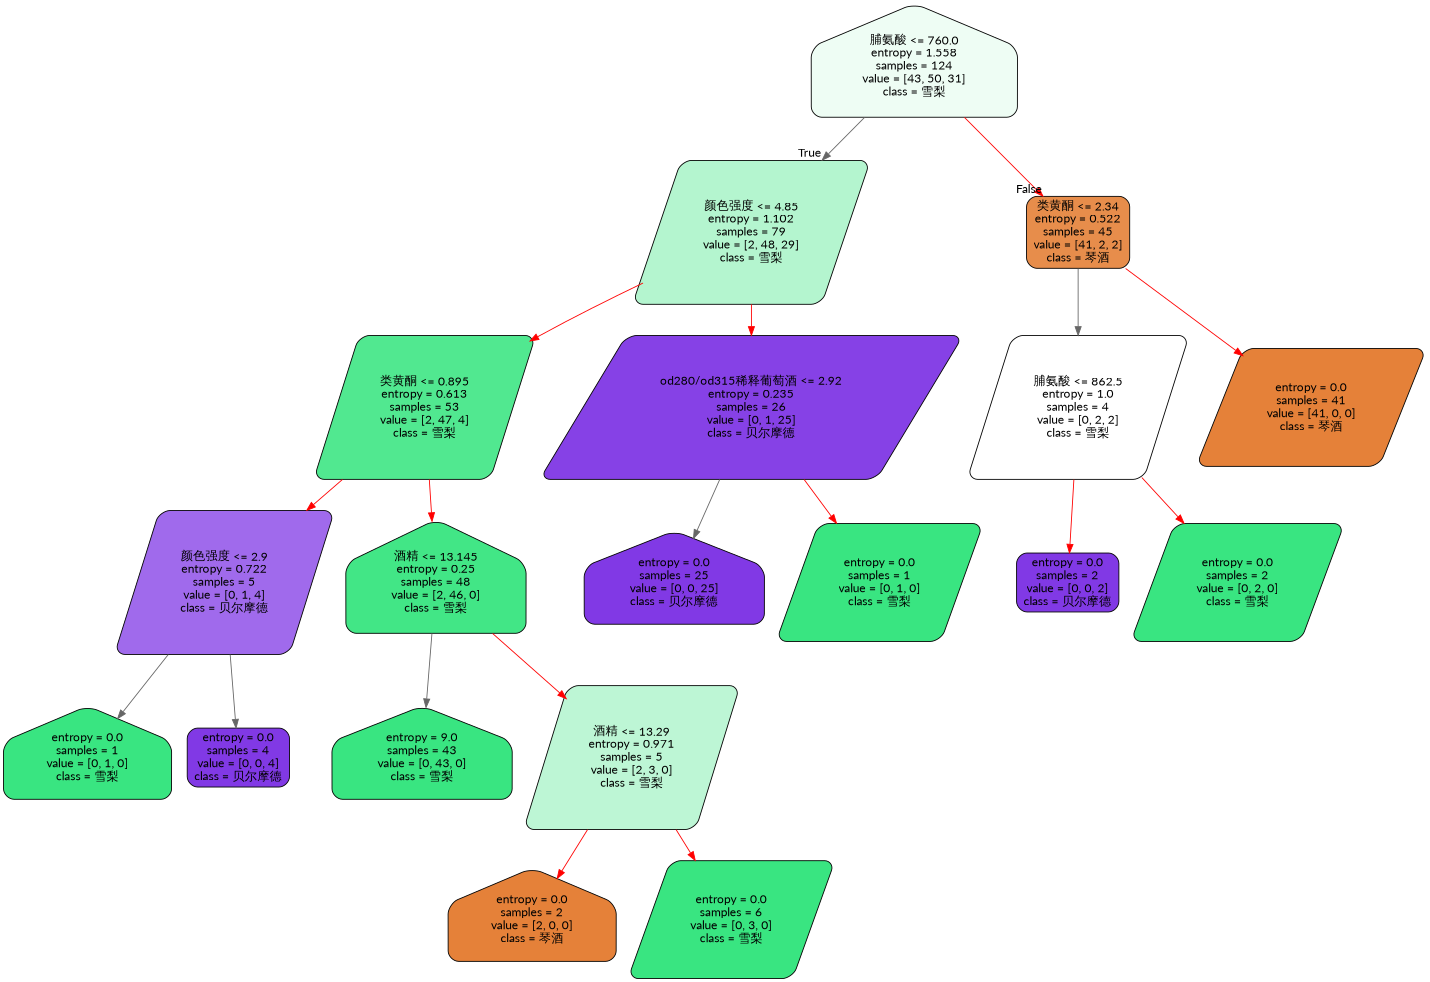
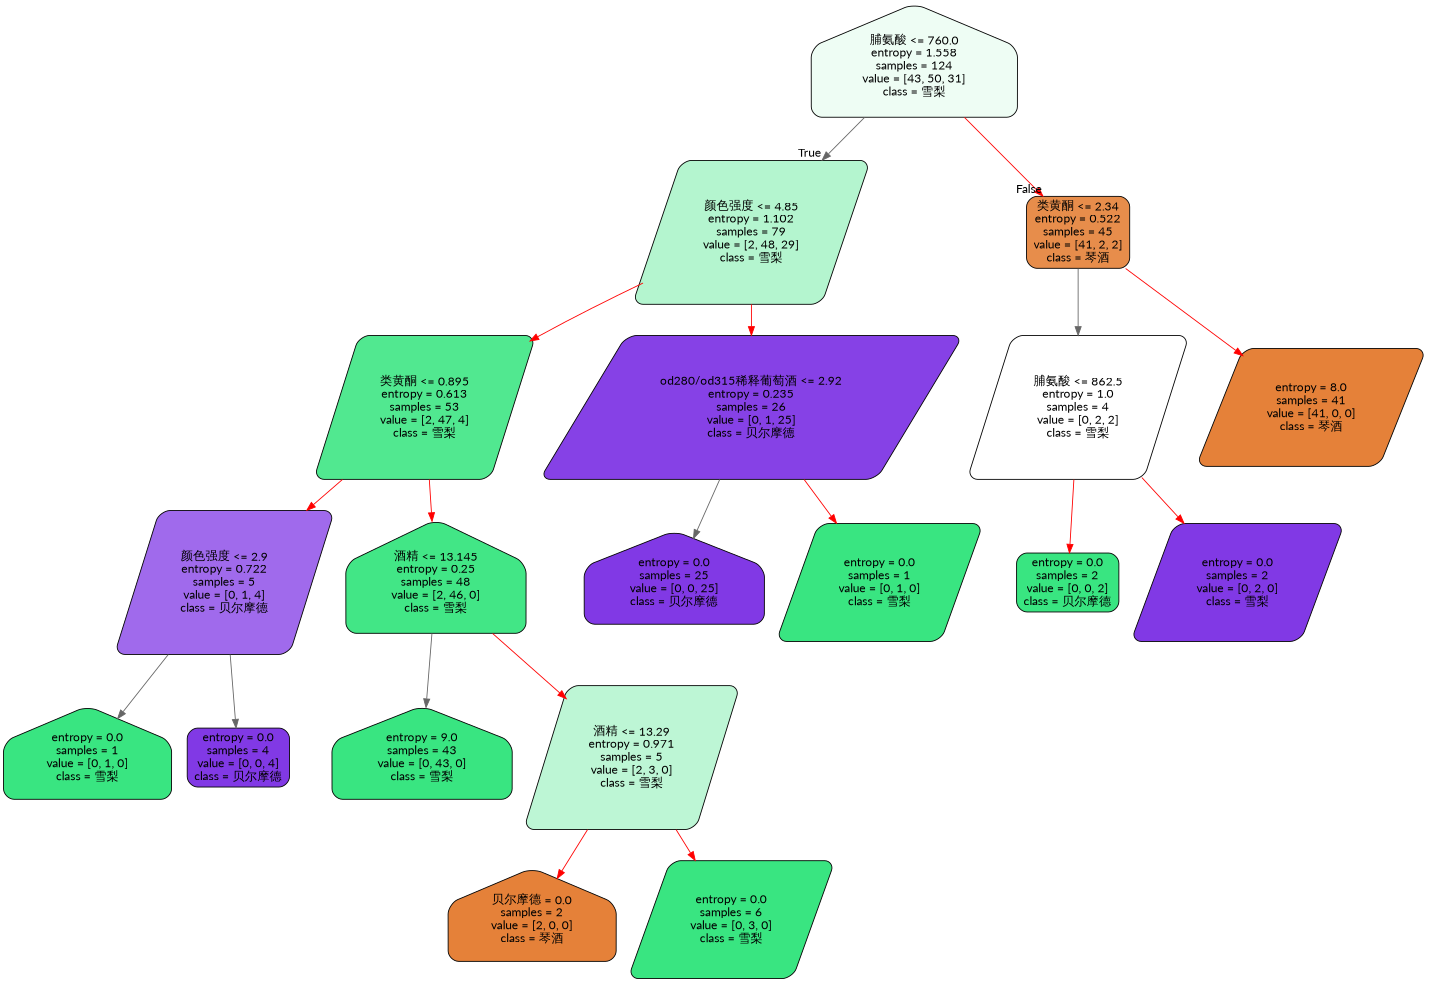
node "entropy = 0.0 samples = 41 value = [41, 0, 0] class = 琴酒": label "entropy = 0.0 samples = 41 value = [41, 0, 0] class = 琴酒" -> "entropy = 8.0 samples = 41 value = [41, 0, 0] class = 琴酒"
node "entropy = 0.0 samples = 2 value = [0, 0, 2] class = 贝尔摩德": fillcolor #8139e5 -> #39e581
node "entropy = 0.0 samples = 2 value = [0, 2, 0] class = 雪梨": fillcolor #39e581 -> #8139e5
node "entropy = 0.0 samples = 2 value = [2, 0, 0] class = 琴酒": label "entropy = 0.0 samples = 2 value = [2, 0, 0] class = 琴酒" -> "贝尔摩德 = 0.0 samples = 2 value = [2, 0, 0] class = 琴酒"
